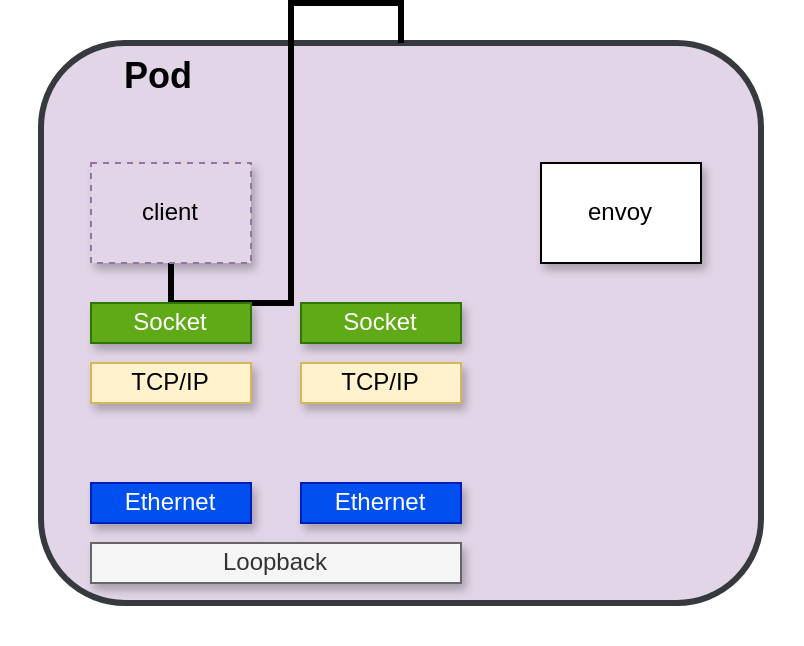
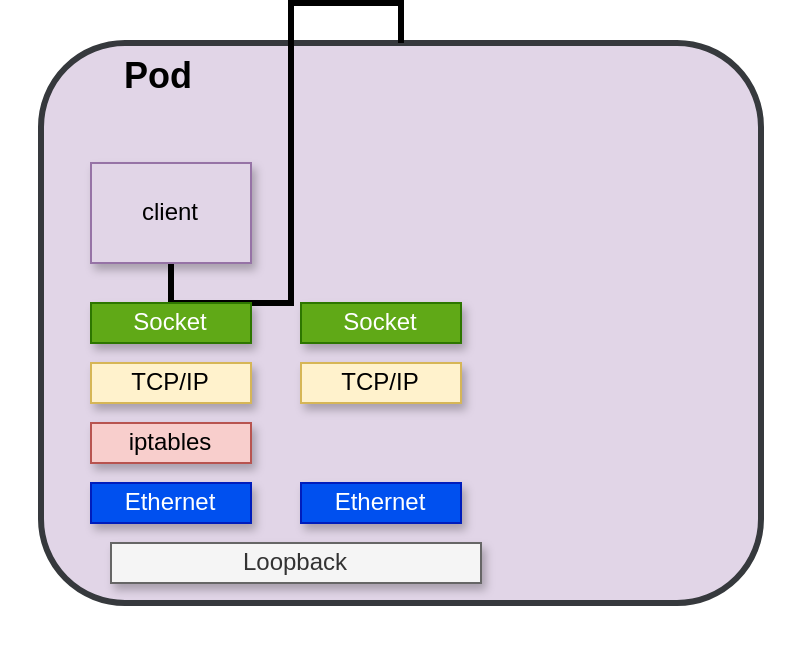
node "client": style dashed -> solid
node "envoy": removed
node "iptables": added
node "Loopback": moved (276, 563) -> (296, 563)
